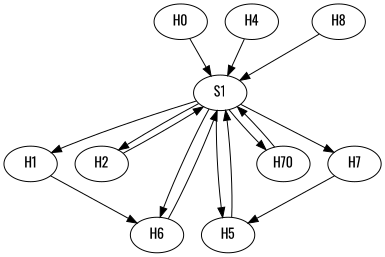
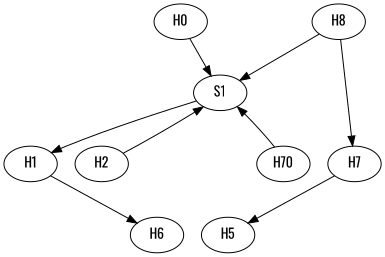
node "H4": removed
edge "S1" -> "H2": removed
edge "S1" -> "H7": now "H8" -> "H7"
edge "S1" -> "H70": removed
edge "S1" -> "H6": removed
edge "S1" -> "H5": removed
edge "H5" -> "S1": removed
edge "H6" -> "S1": removed
